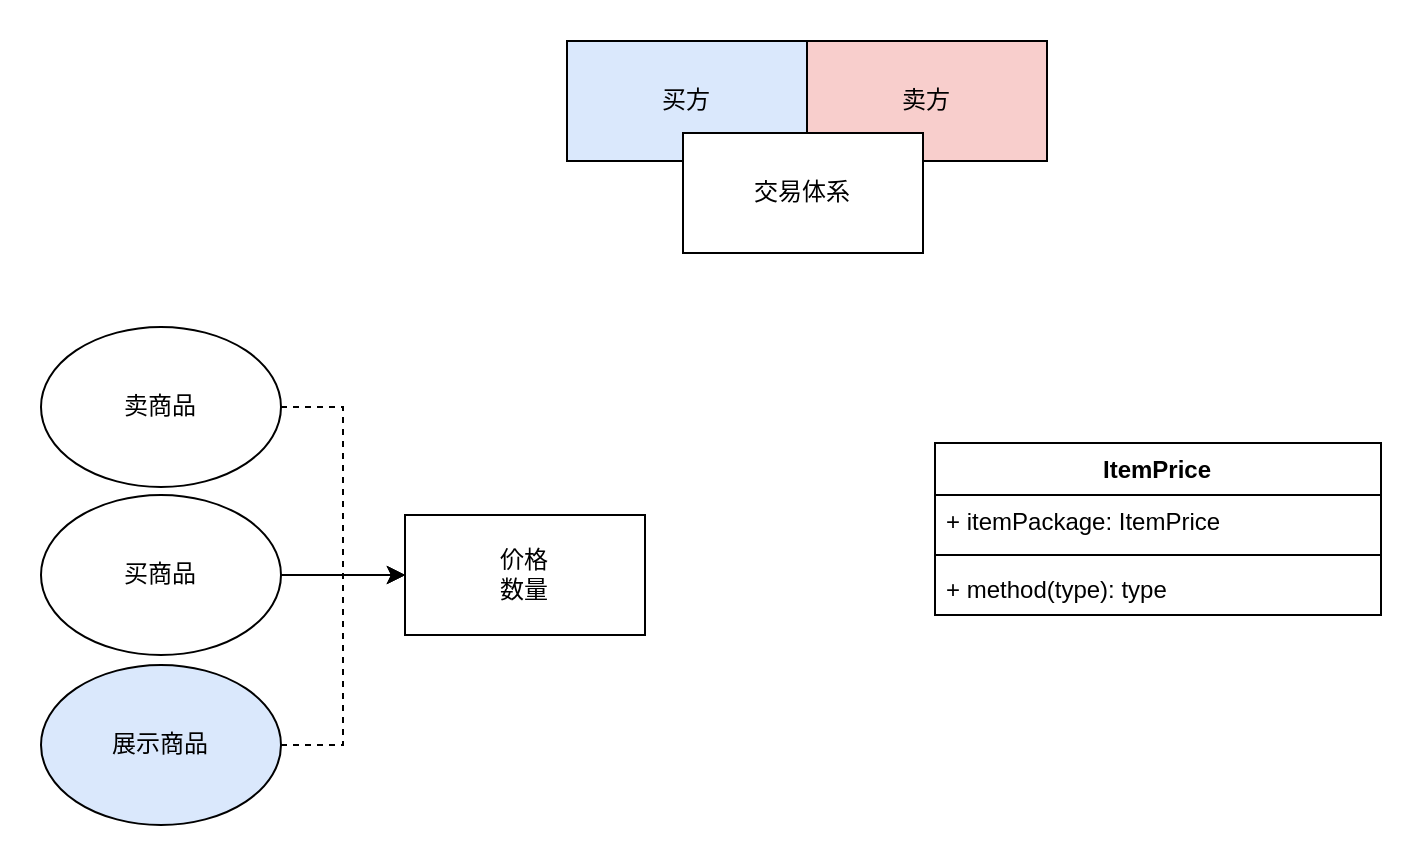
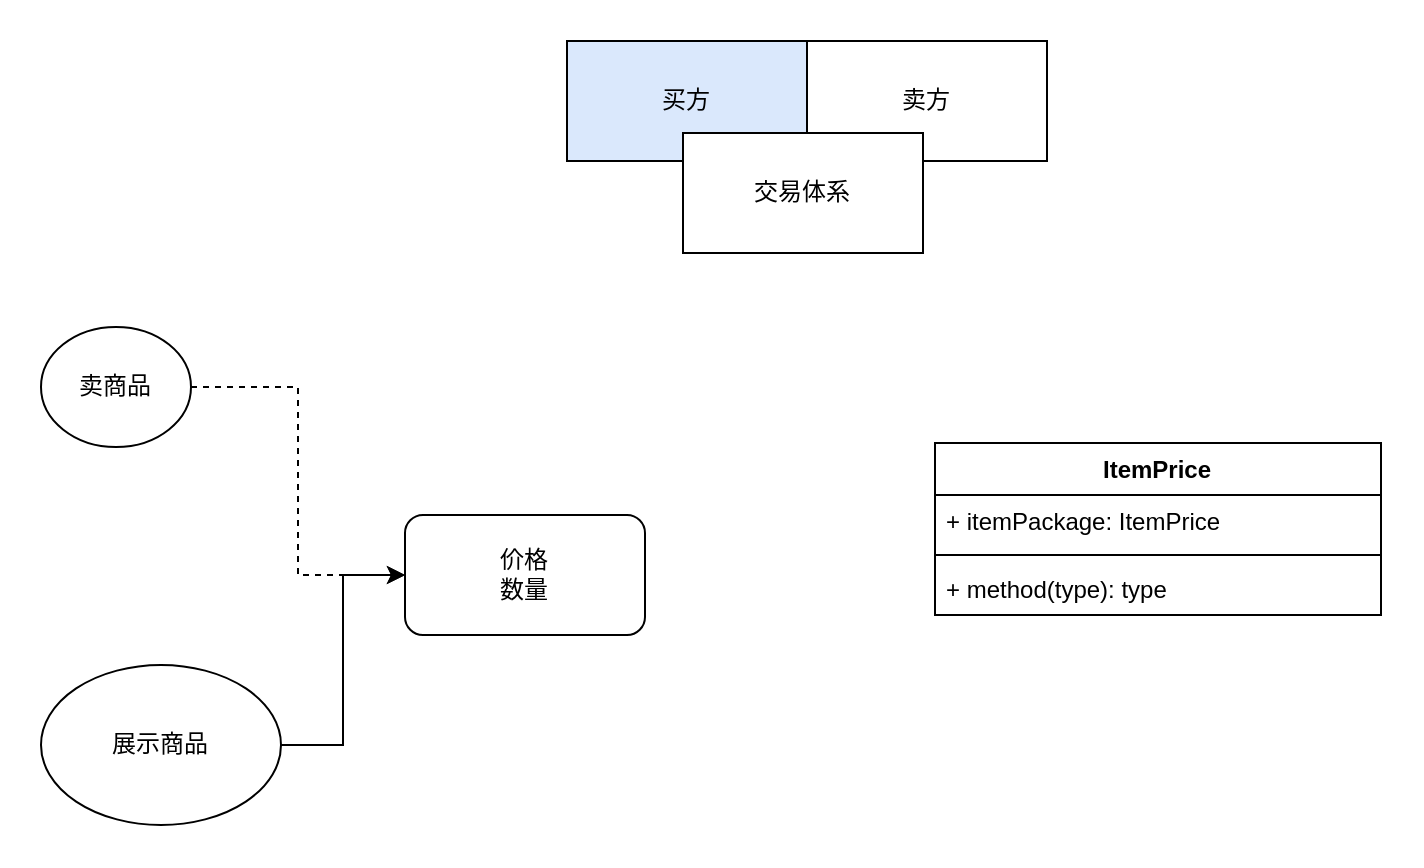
node "卖方": fillcolor #f8cecc -> #ffffff
node "卖商品": size 240x160 -> 150x120
node "买商品": removed
edge "买商品" -> "价格 数量": removed
node "价格 数量": shape rectangle -> rounded rectangle
edge "展示商品" -> "价格 数量": style dashed -> solid
node "展示商品": fillcolor #dae8fc -> #ffffff
